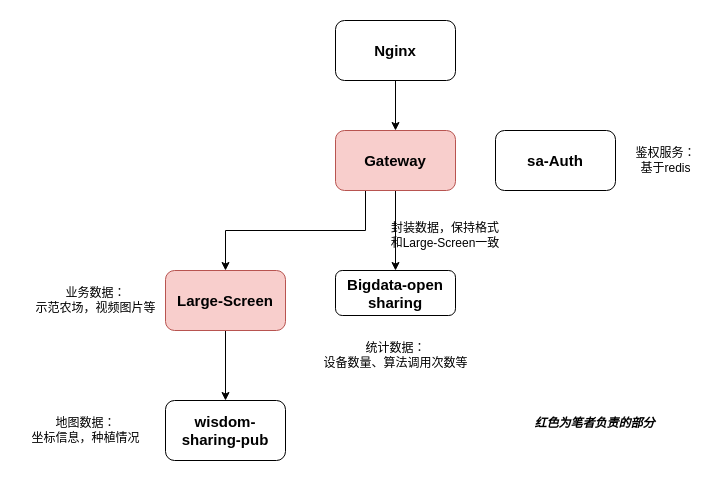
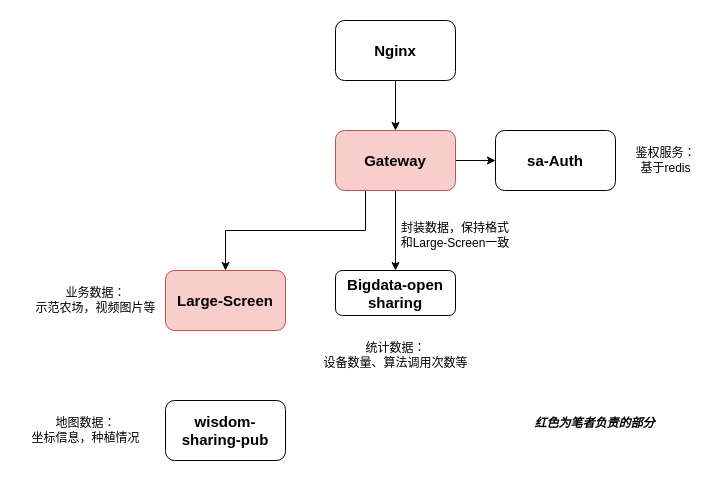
edge "Gateway" -> "sa-Auth": added
node "封装数据，保持格式和Large-Screen一致": moved (446, 236) -> (456, 236)
edge "Large-Screen" -> "wisdom-sharing-pub": removed
